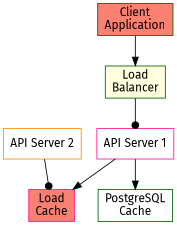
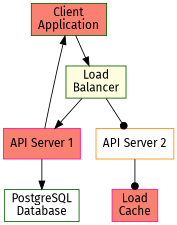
edge "Load Balancer" -> "API Server 1": arrowhead dot -> normal
edge "Load Balancer" -> "API Server 2": added
node "API Server 1": fillcolor white -> salmon
edge "API Server 1" -> "Load Cache": now "API Server 1" -> "Client Application"
node "PostgreSQL Cache": label "PostgreSQL Cache" -> "PostgreSQL Database"
